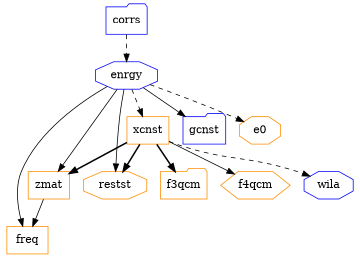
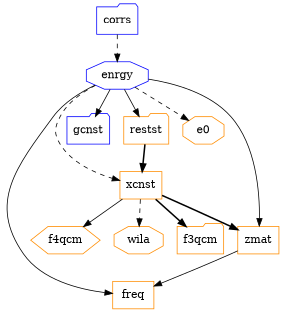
edge "xcnst" -> "restst": reversed
node "restst": shape octagon -> folder
node "wila": color blue -> darkorange
